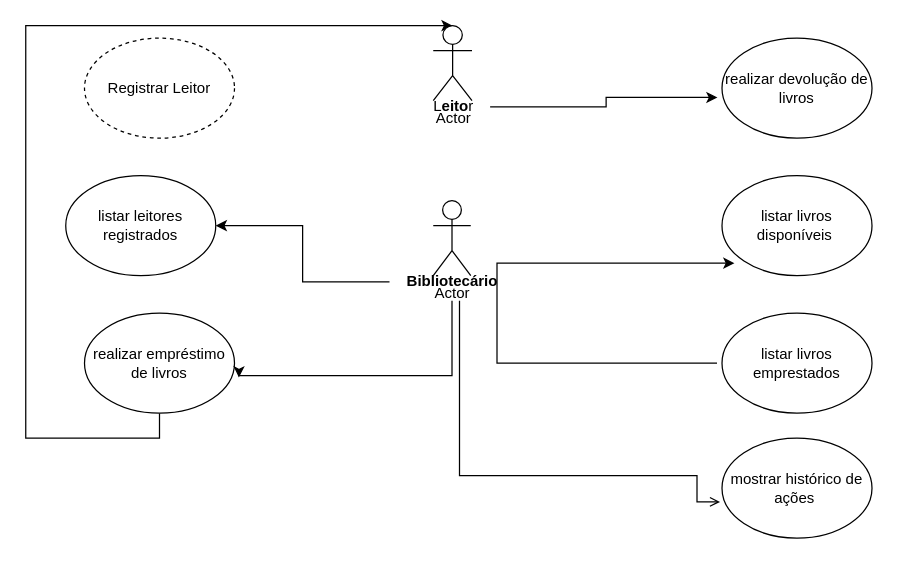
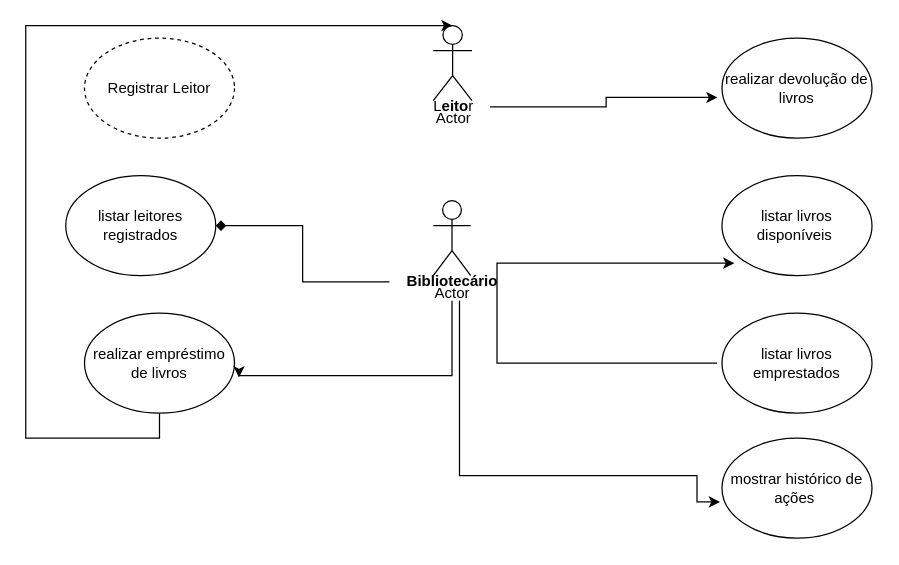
edge "Bibliotecário" -> "listar leitores registrados": arrowhead classic -> diamond
edge "Bibliotecário" -> "mostrar histórico de ações": arrowhead open -> classic
